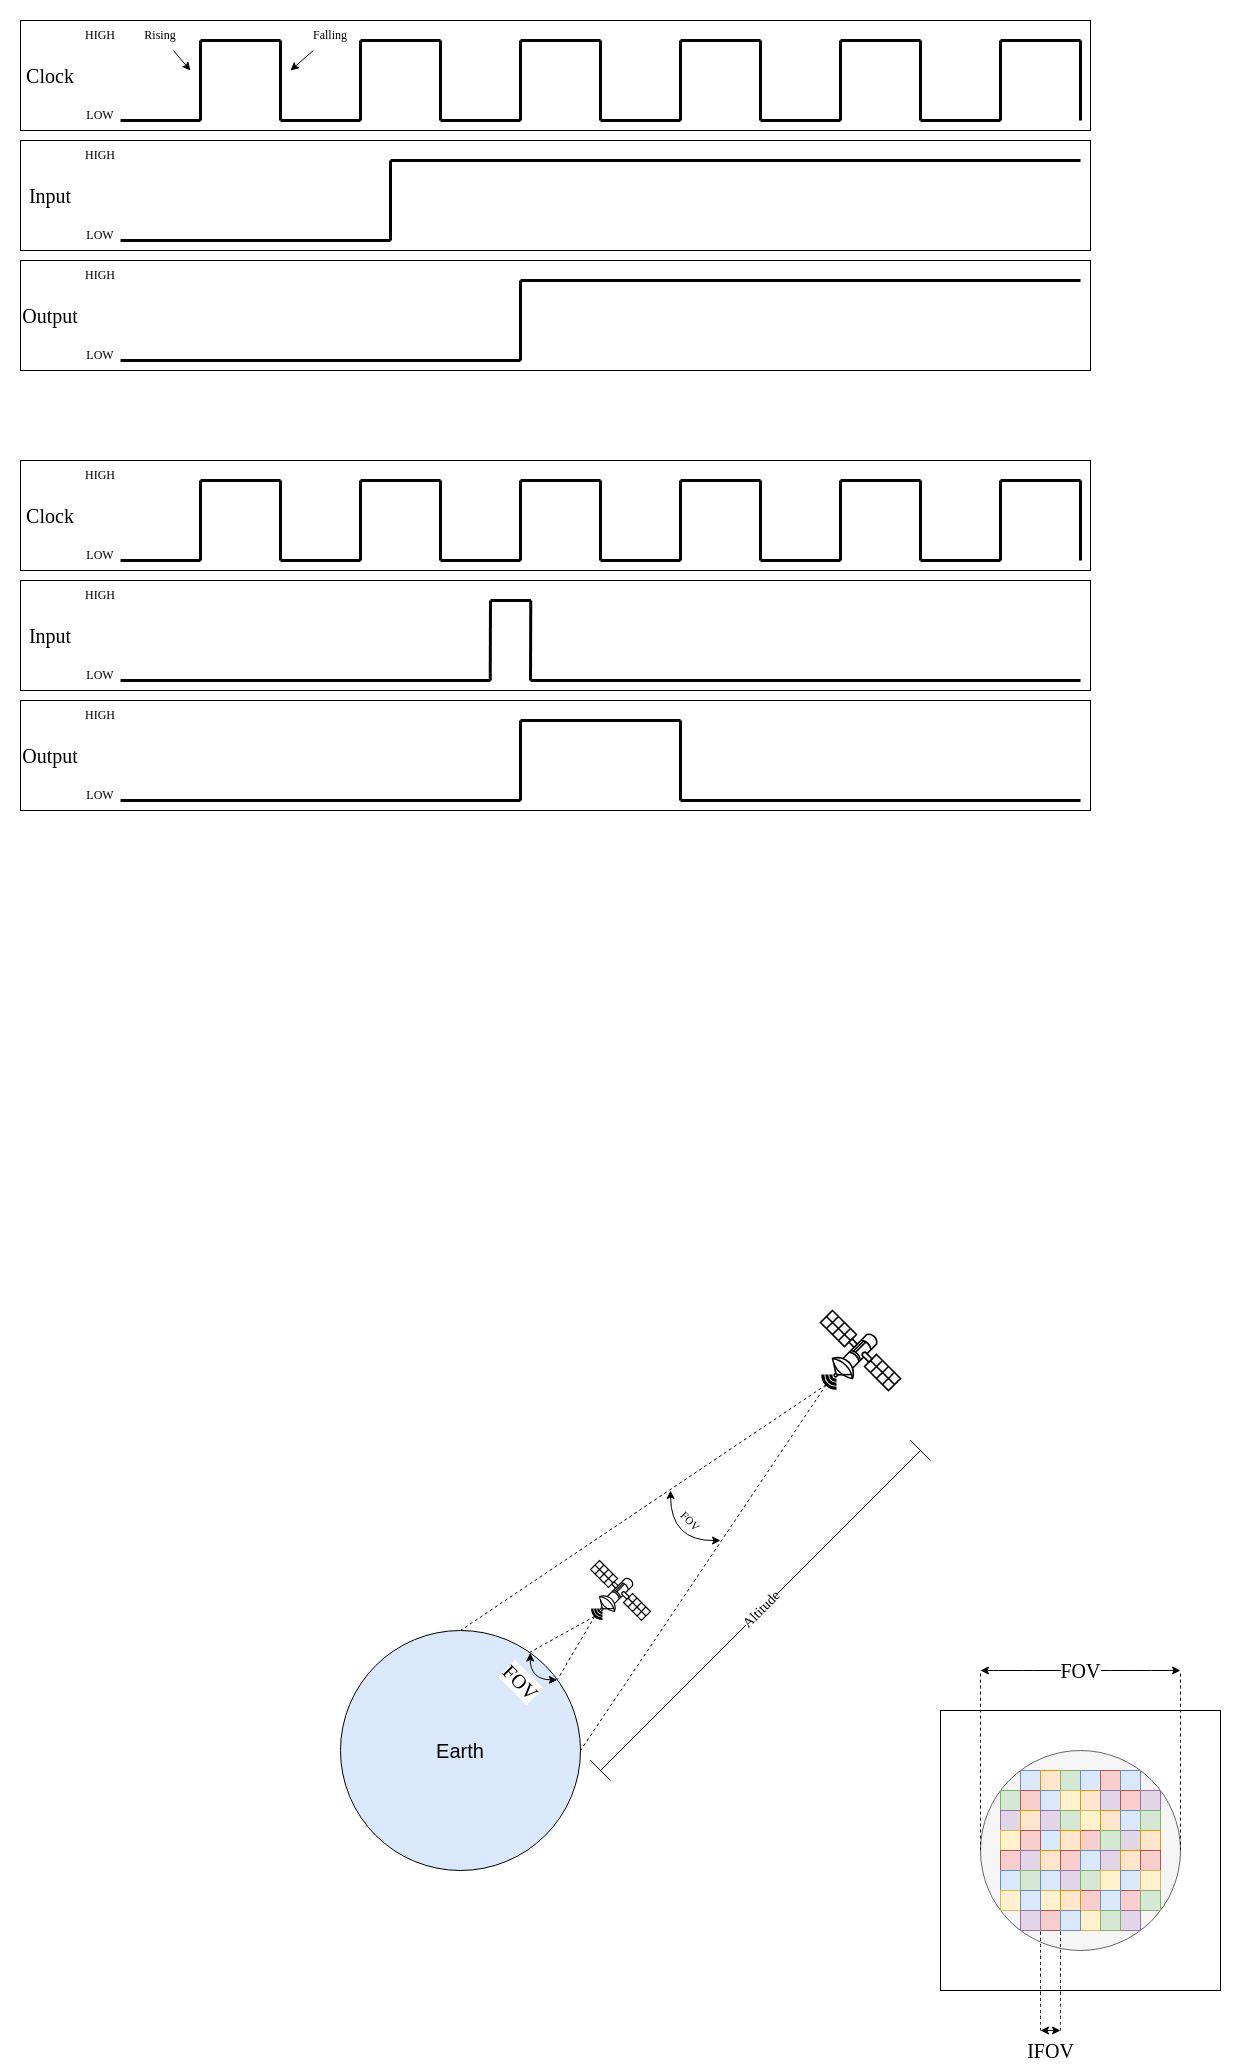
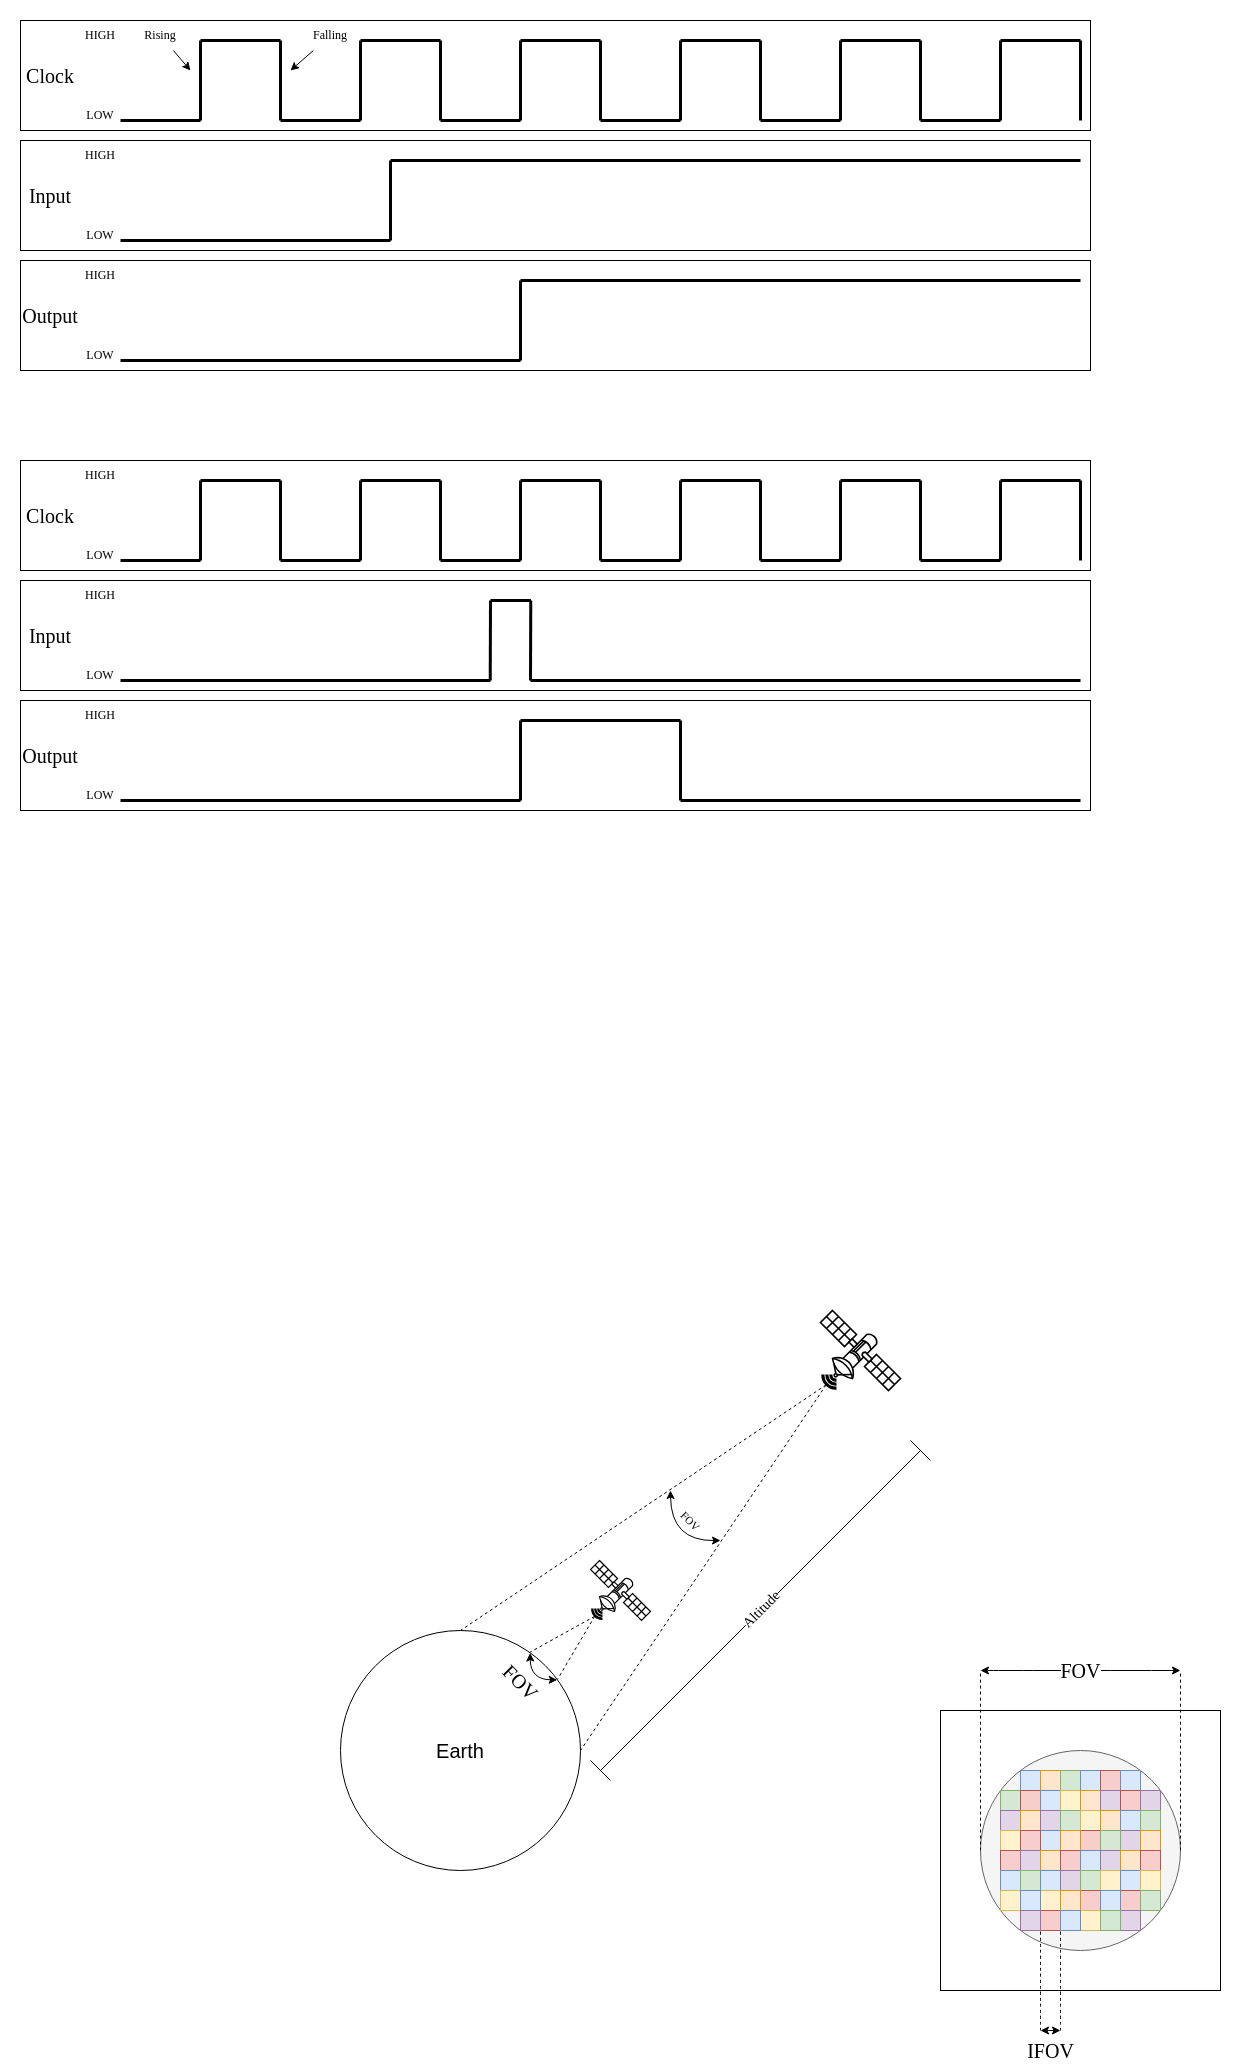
node "Earth": fillcolor #dae8fc -> #ffffff
